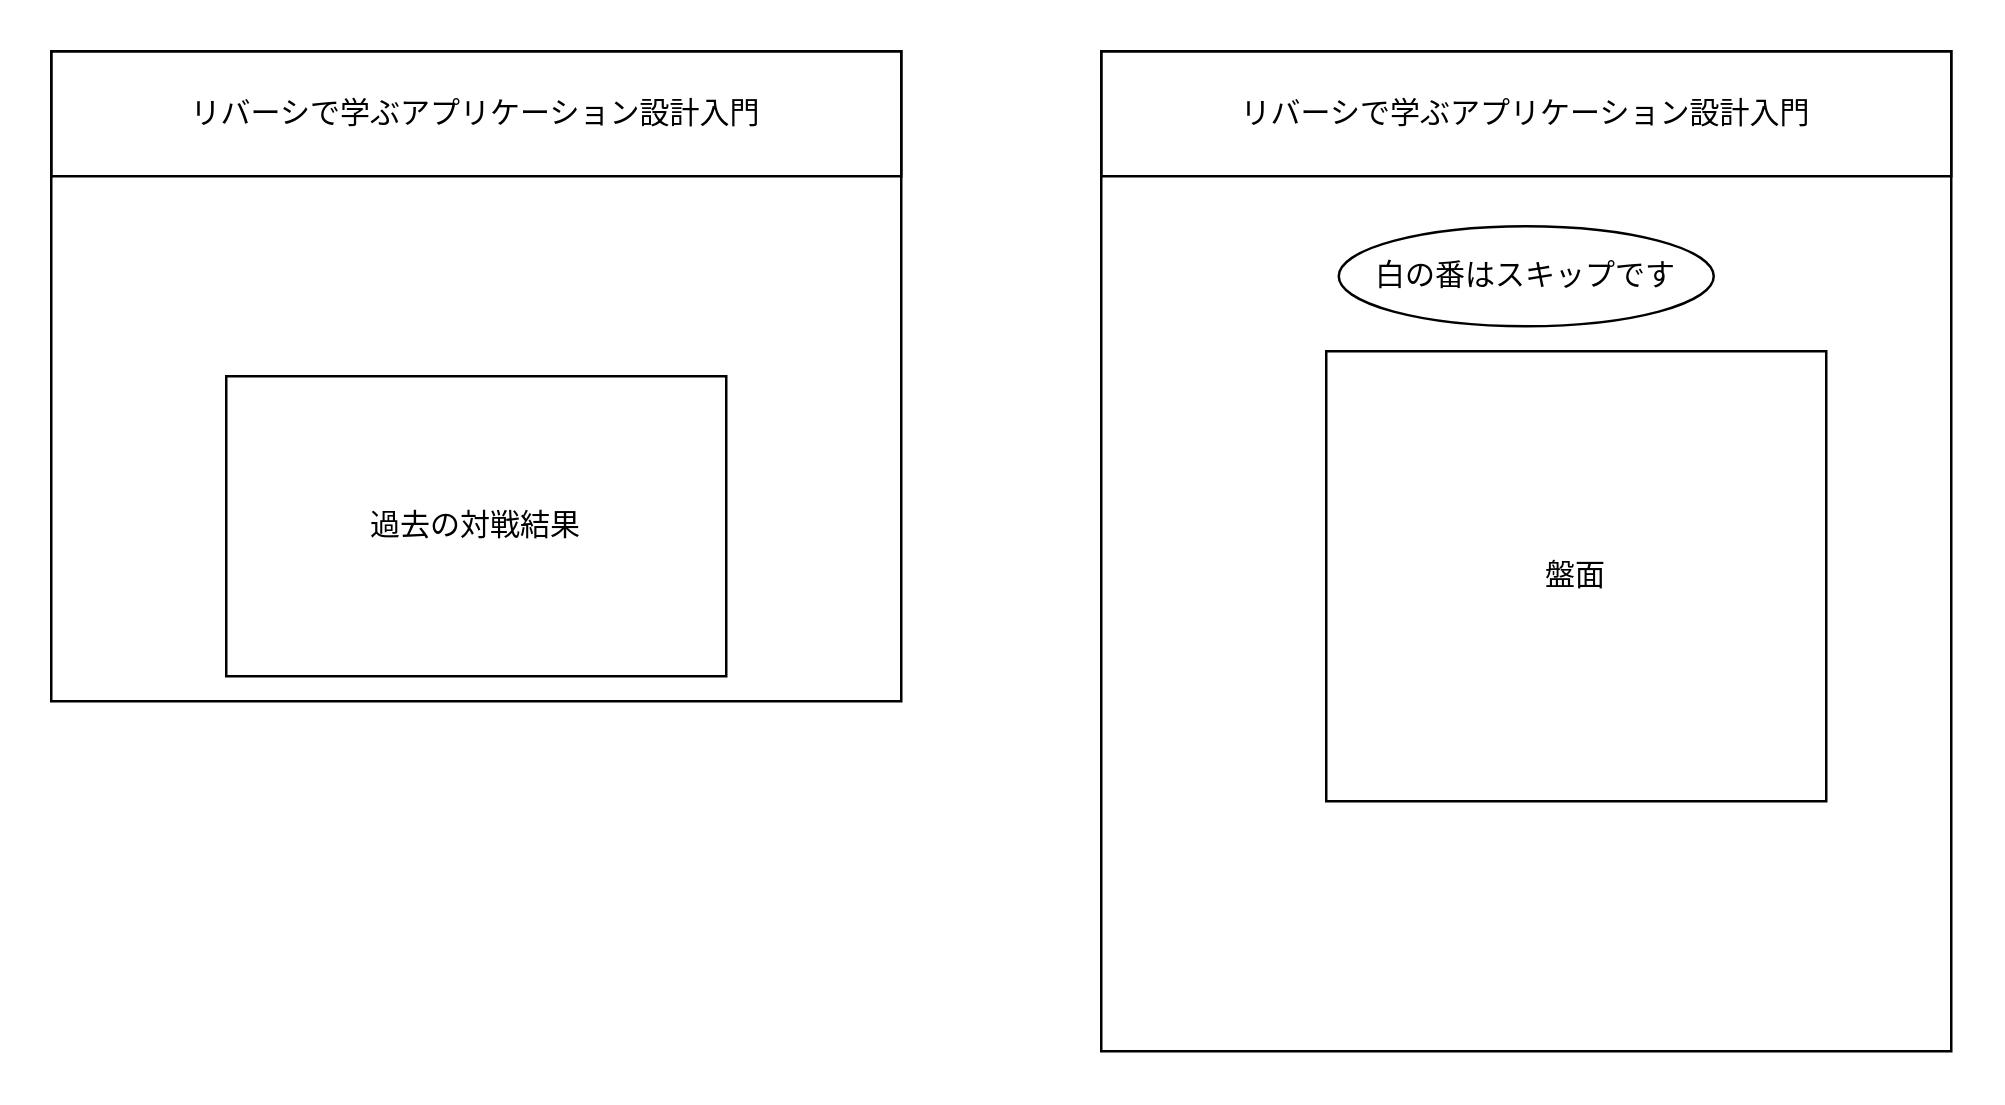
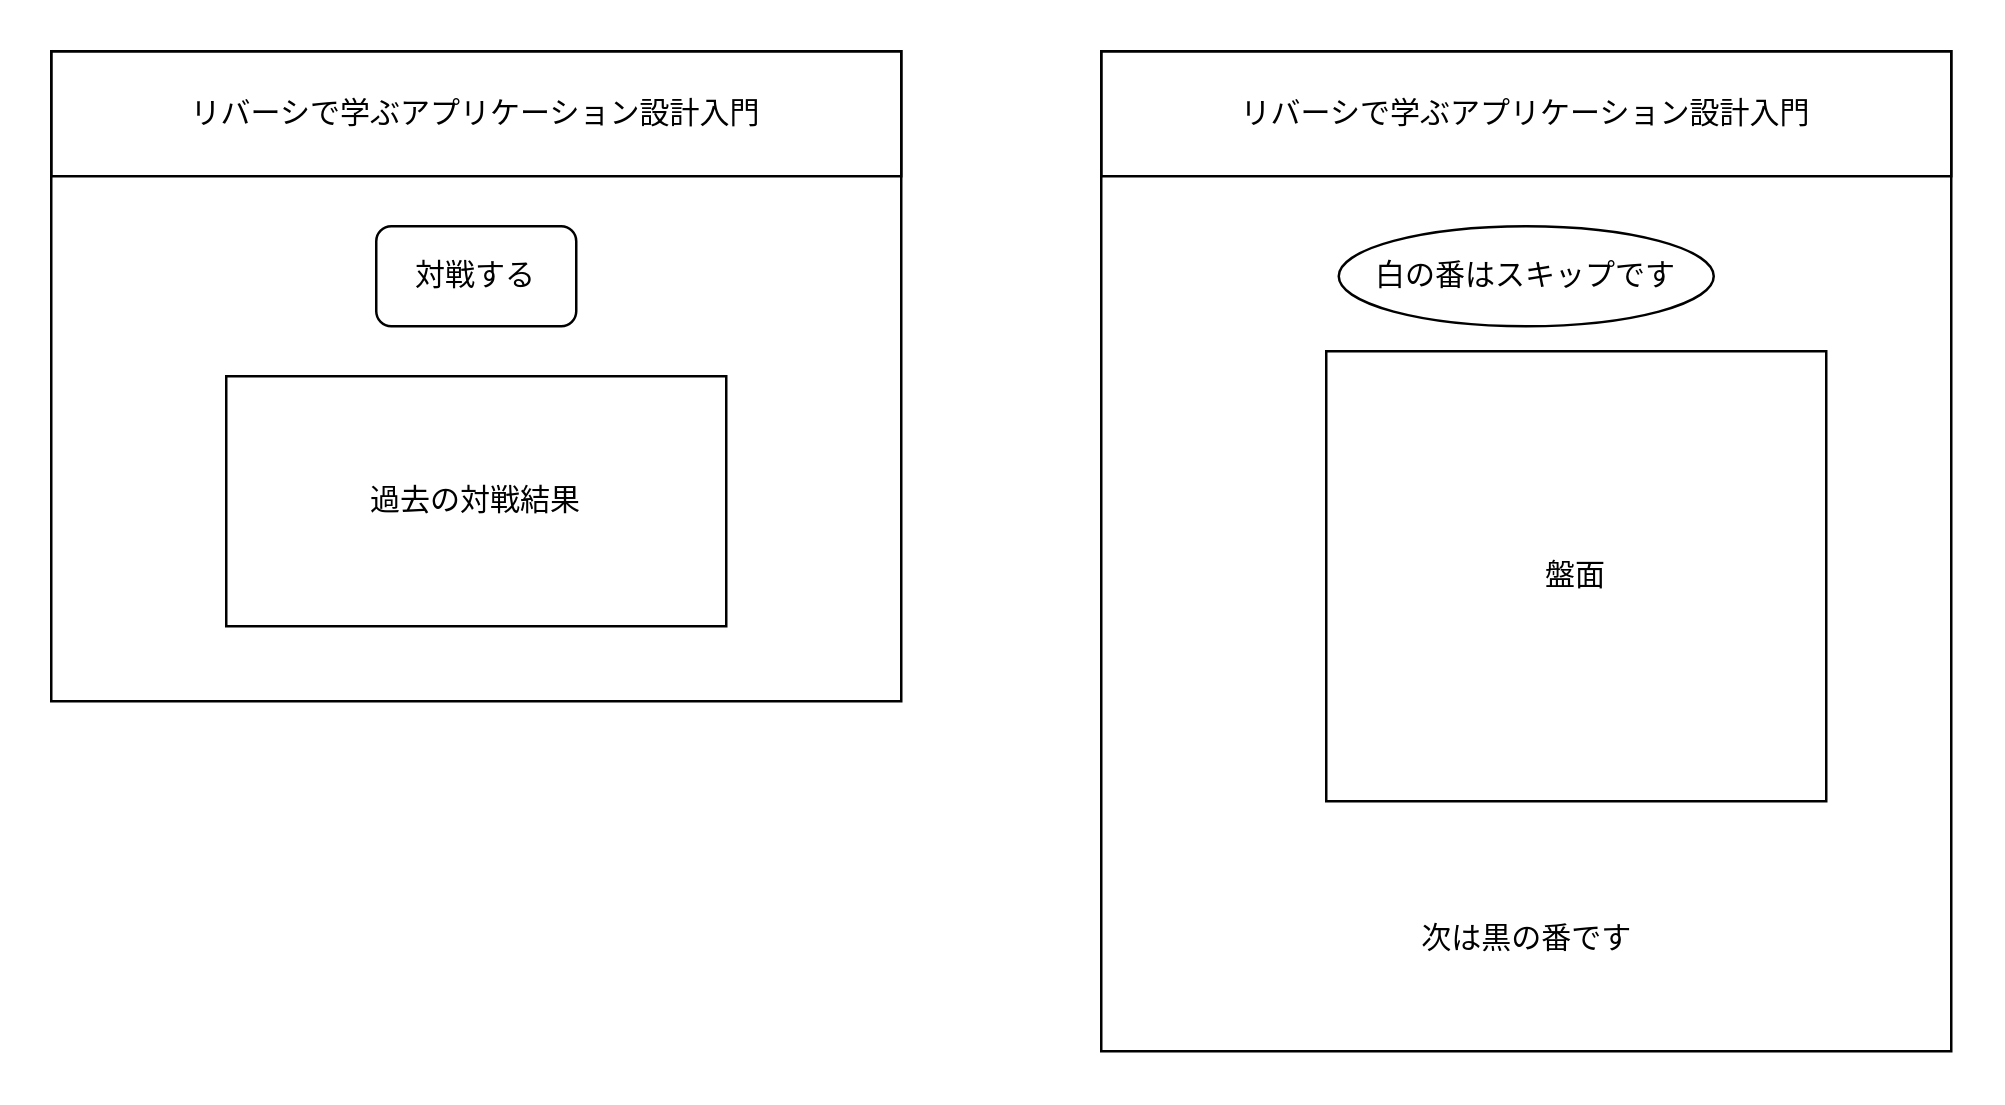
node "対戦する": added
node "過去の対戦結果": size 500x300 -> 500x250
node "次は黒の番です": added
